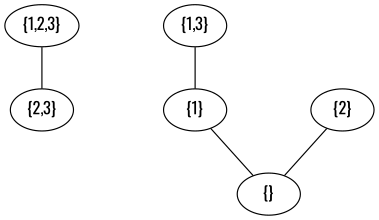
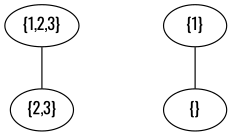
node "{1,3}": removed
node "{2}": removed
